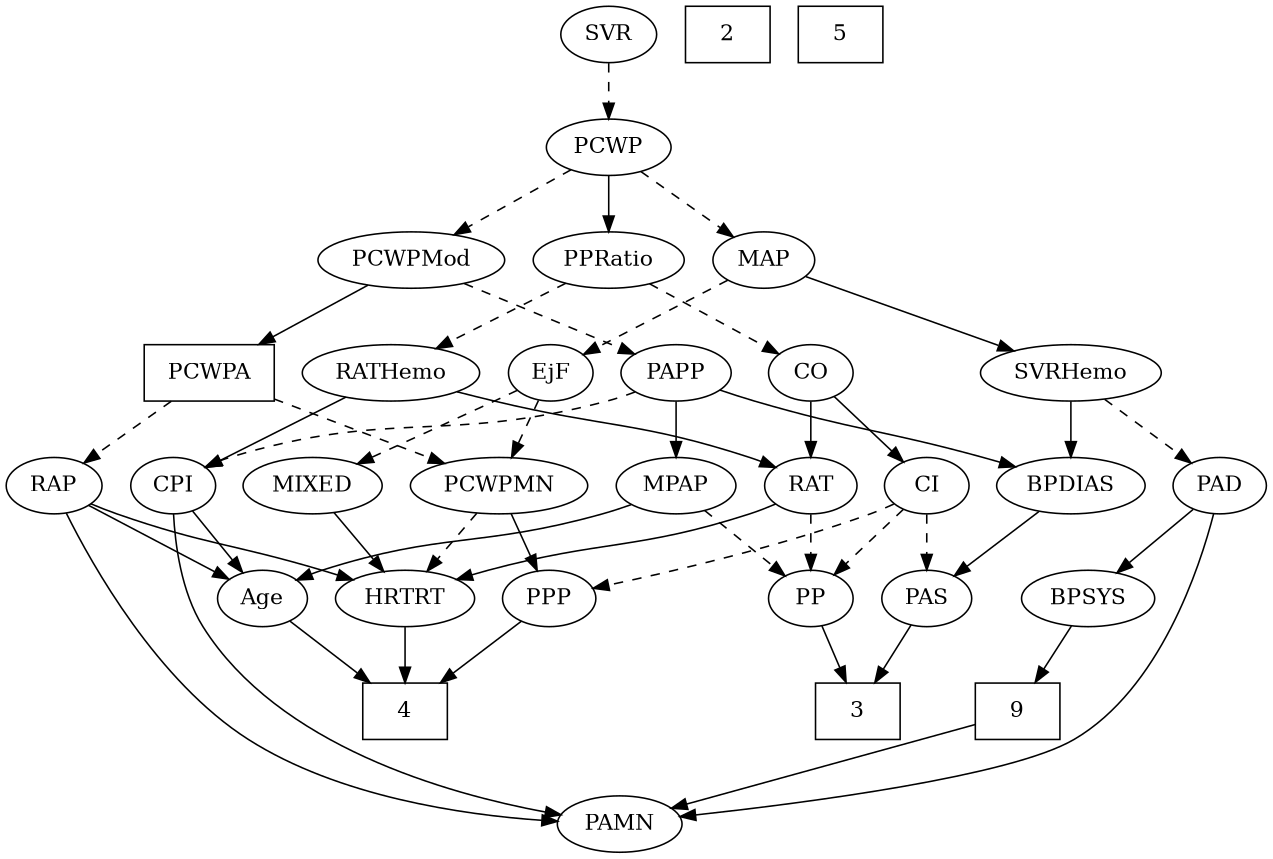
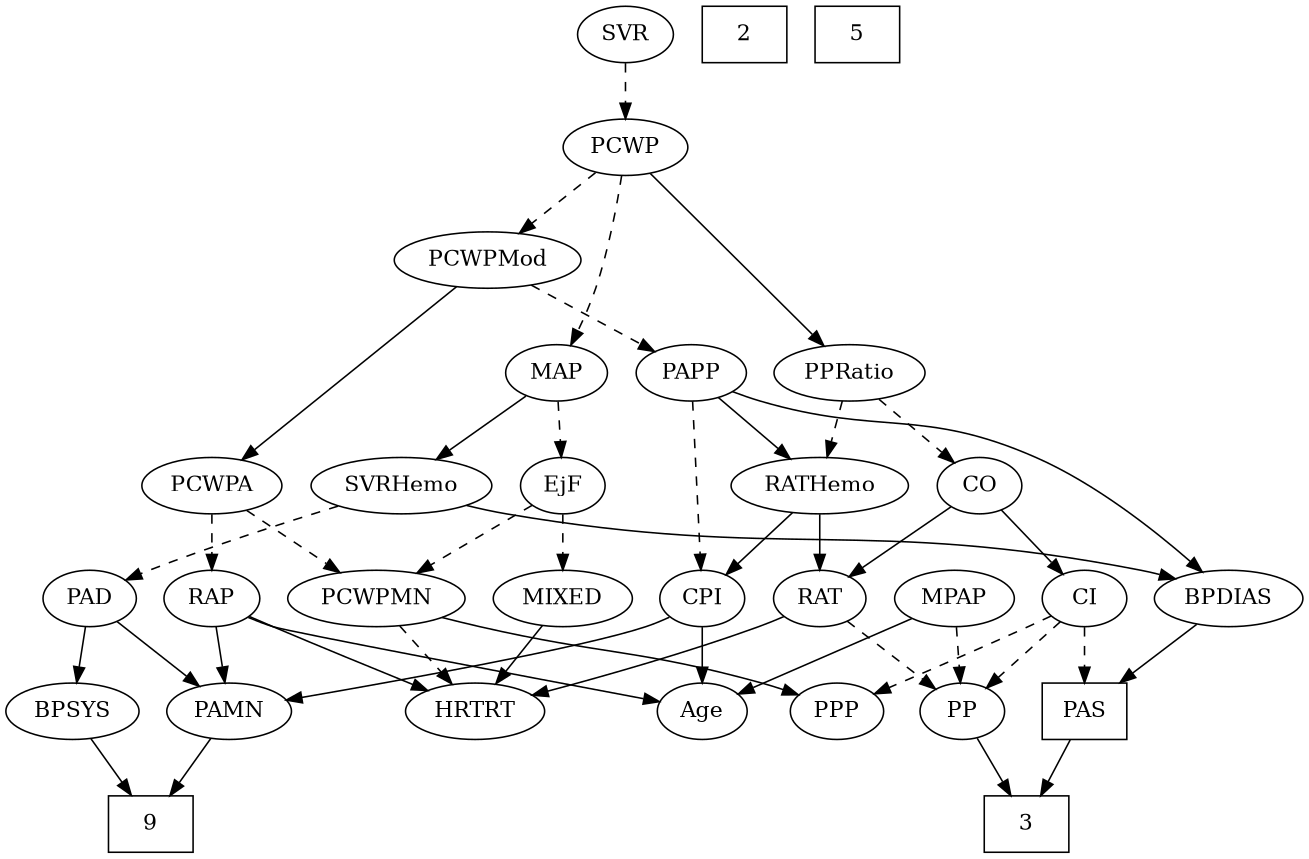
node "PCWPA": shape box -> ellipse
edge "PAPP" -> "MPAP": now "PAPP" -> "RATHemo"
node "PAS": shape ellipse -> box
node "4": removed
edge "9" -> "PAMN": reversed
